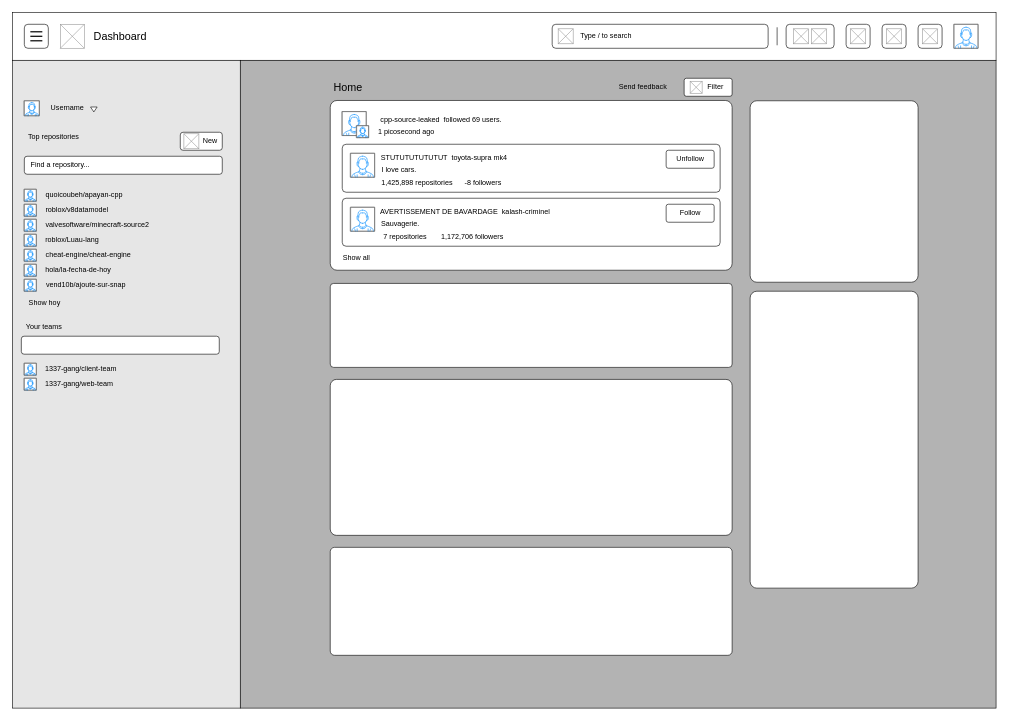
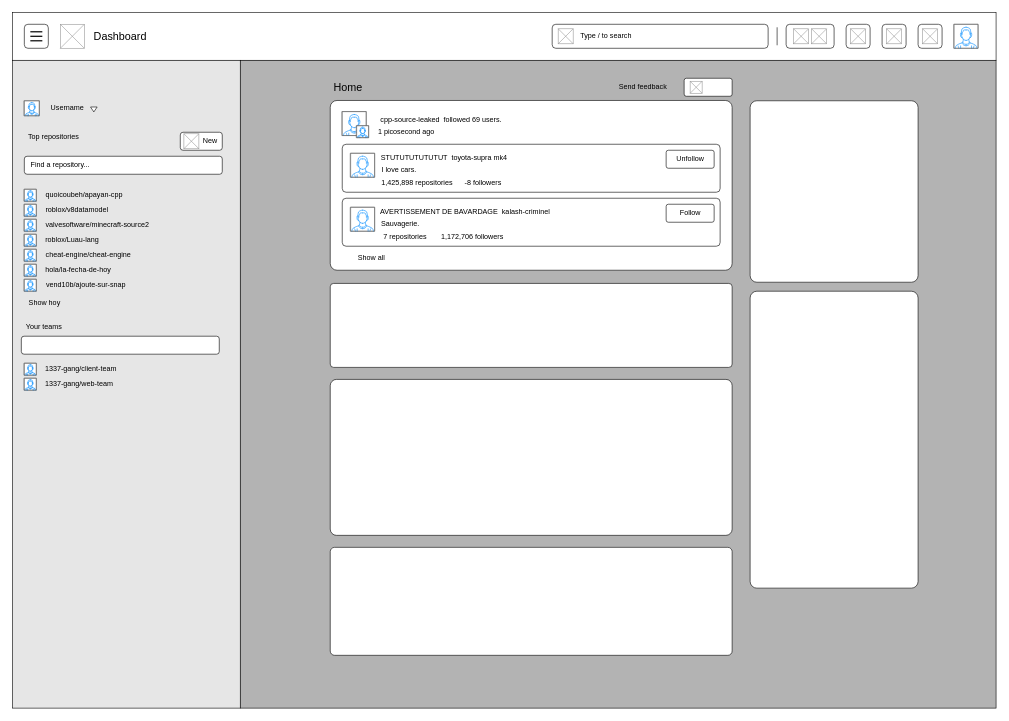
node "Filter": removed
node "Show all": moved (357, 258) -> (372, 258)
